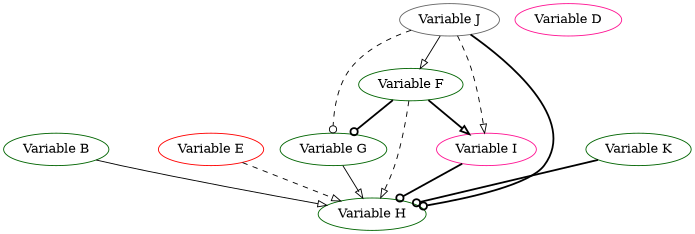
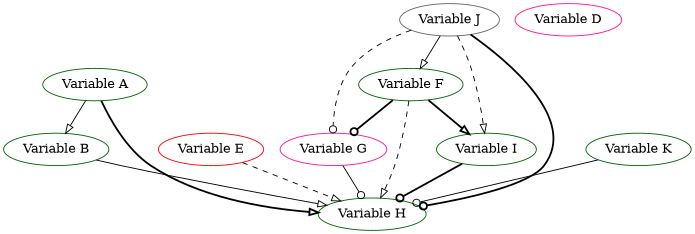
node "Variable A": added
node "Variable G": color darkgreen -> deeppink
node "Variable I": color deeppink -> darkgreen
edge "Variable G" -> "Variable H": arrowhead onormal -> odot
edge "Variable K" -> "Variable H": style bold -> solid
